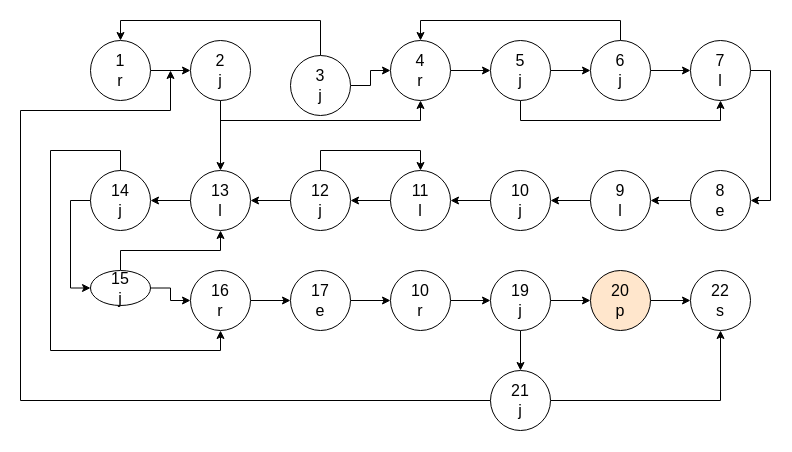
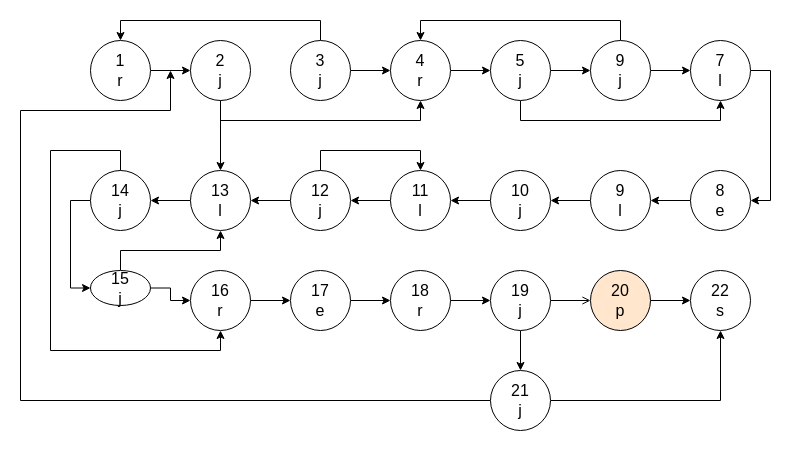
node "6 j": label "6 j" -> "9 j"
node "3 j": moved (321, 86) -> (321, 71)
node "10 r": label "10 r" -> "18 r"
edge "19 j" -> "20 p": arrowhead classic -> open
